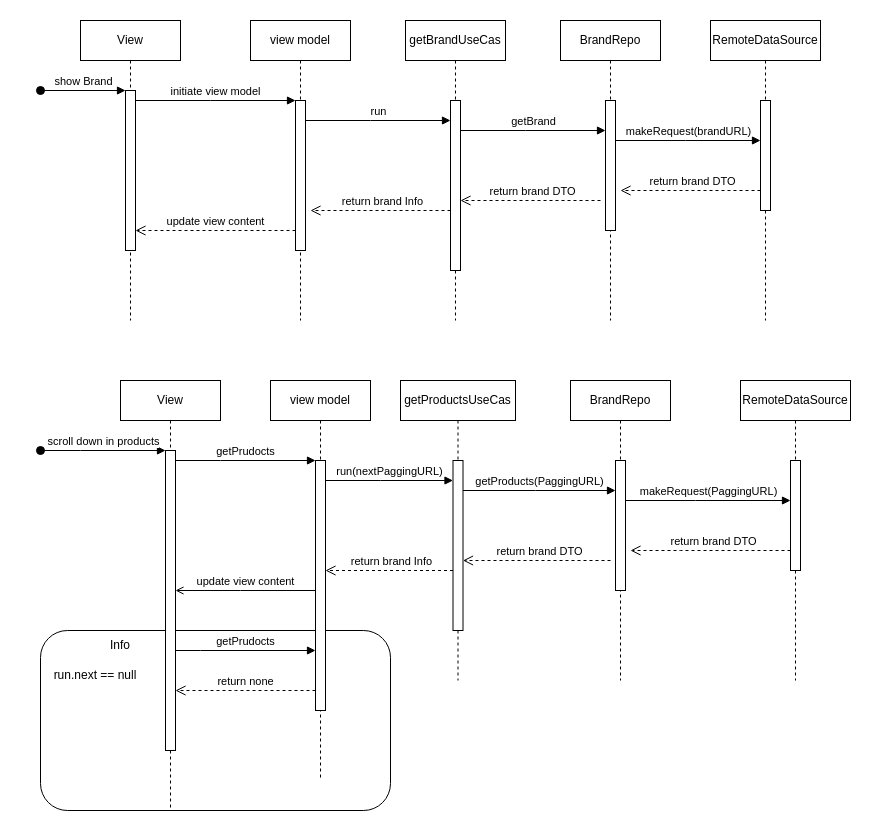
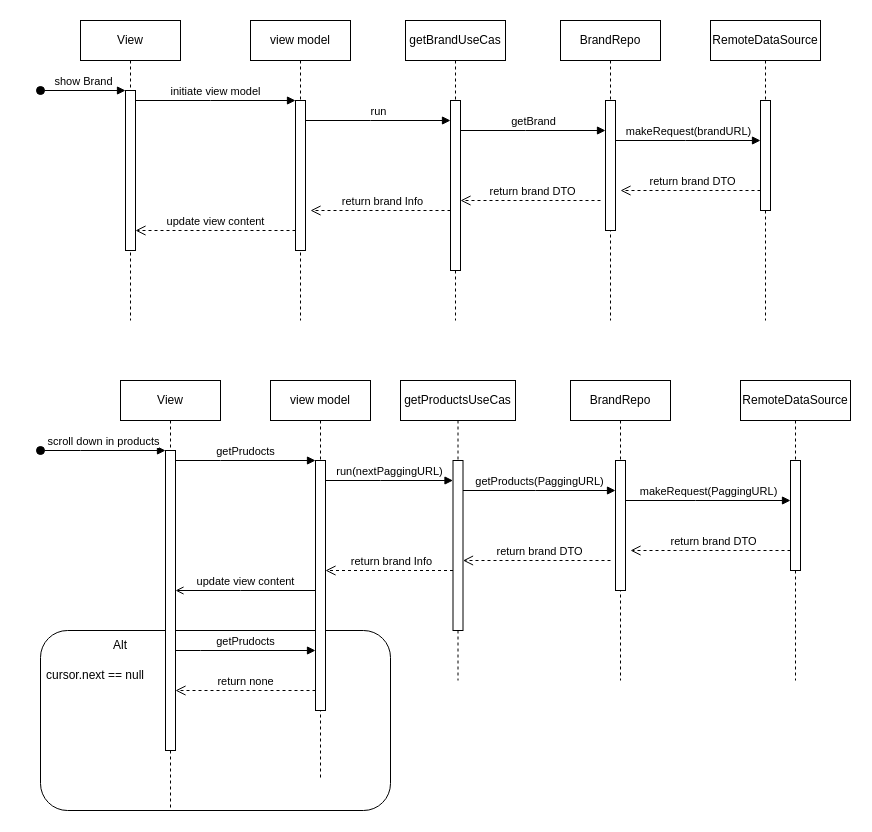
node "Info": label "Info" -> "Alt"
node "run.next == null": label "run.next == null" -> "cursor.next == null"
